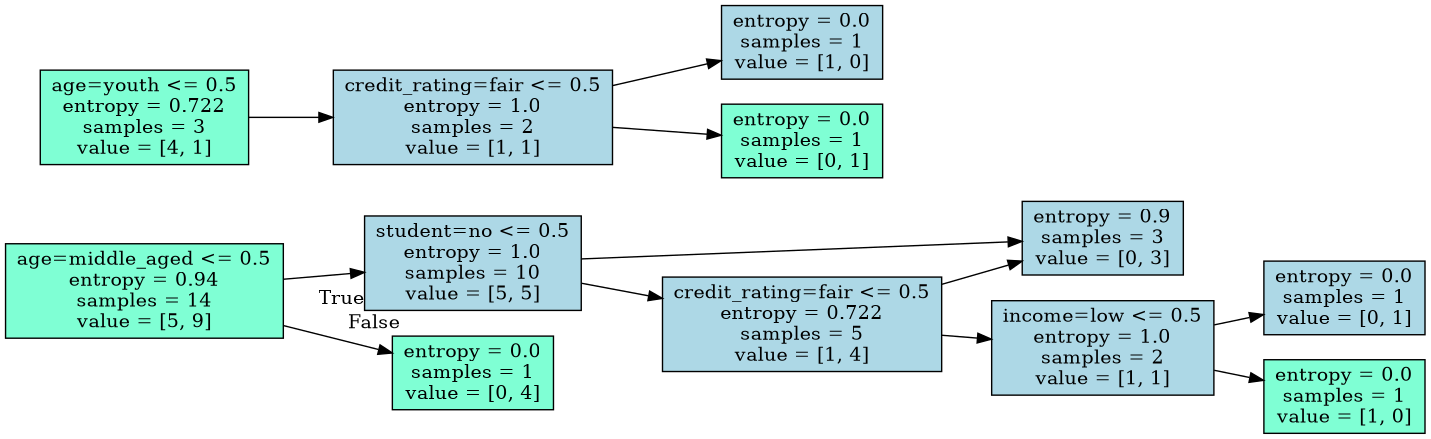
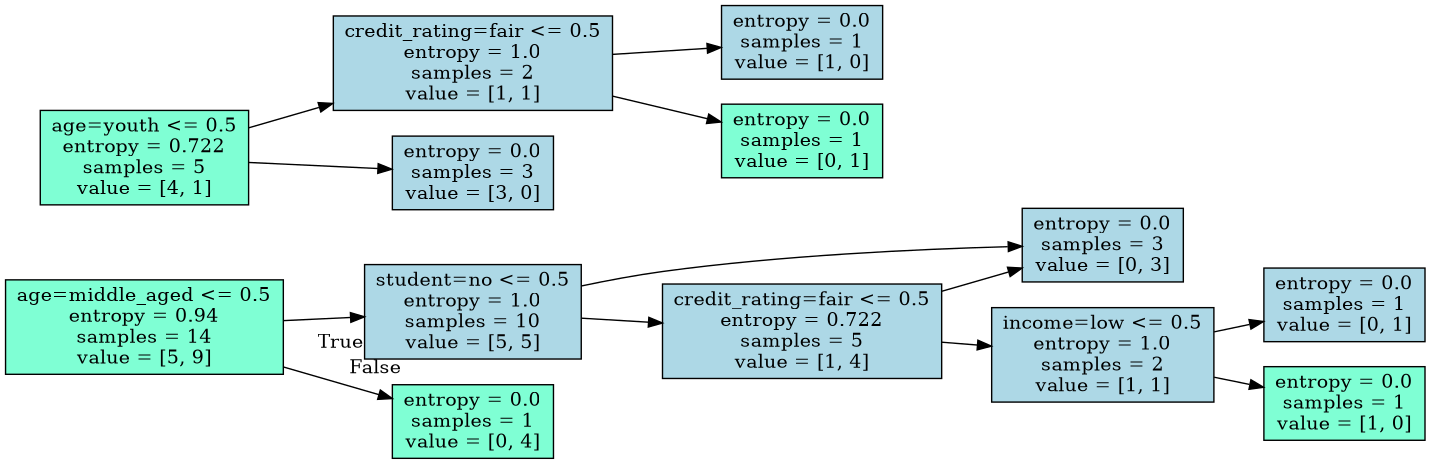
node "age=youth <= 0.5 entropy = 0.722 samples = 3 value = [4, 1]": label "age=youth <= 0.5 entropy = 0.722 samples = 3 value = [4, 1]" -> "age=youth <= 0.5 entropy = 0.722 samples = 5 value = [4, 1]"
node "entropy = 0.0 samples = 3 value = [3, 0]": added
node "entropy = 0.9 samples = 3 value = [0, 3]": label "entropy = 0.9 samples = 3 value = [0, 3]" -> "entropy = 0.0 samples = 3 value = [0, 3]"
